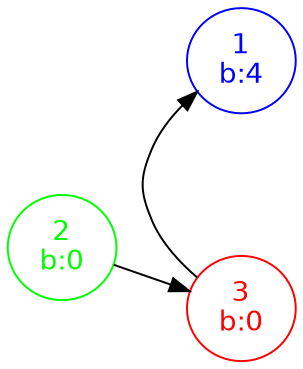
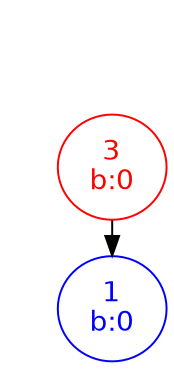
node "1 b:4": label "1 b:4" -> "1 b:0"
node "2 b:0": removed
